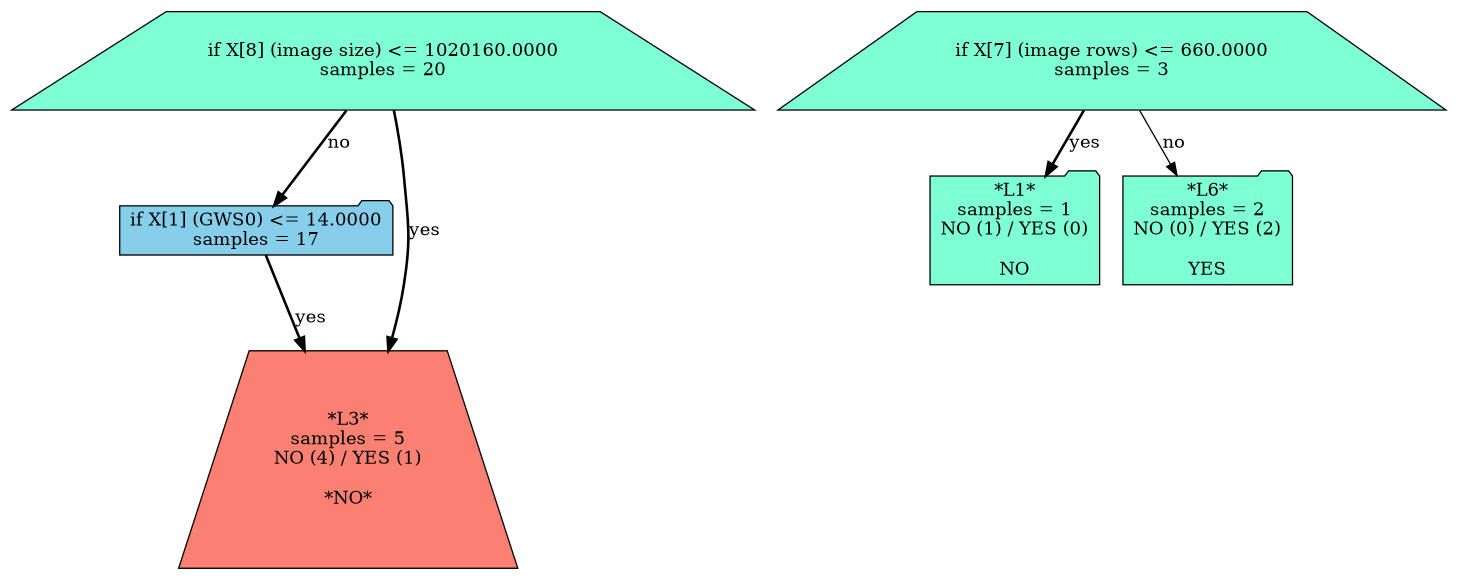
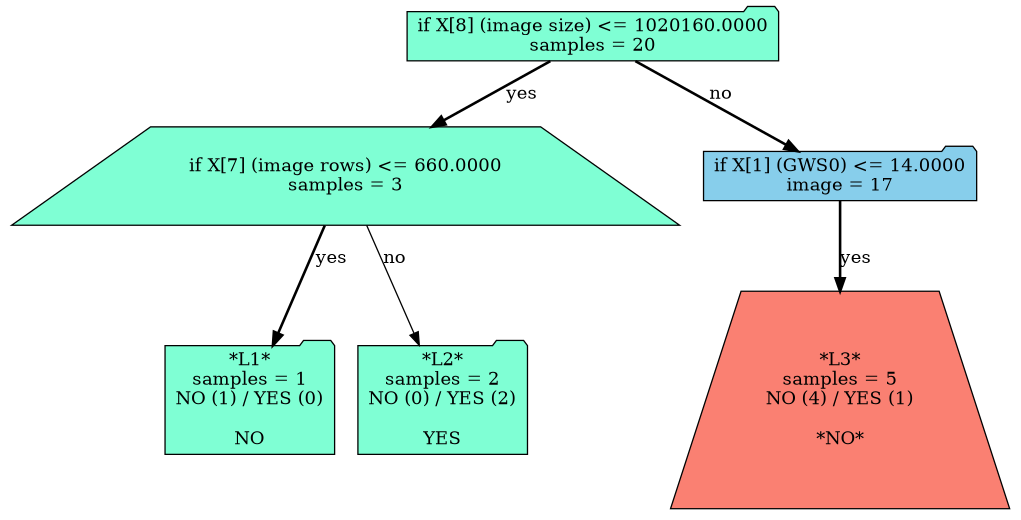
node "if X[8] (image size) <= 1020160.0000 samples = 20": shape trapezium -> folder
edge "if X[8] (image size) <= 1020160.0000 samples = 20" -> "*L3* samples = 5 NO (4) / YES (1) *NO*": now "if X[8] (image size) <= 1020160.0000 samples = 20" -> "if X[7] (image rows) <= 660.0000 samples = 3"
node "if X[1] (GWS0) <= 14.0000 samples = 17": label "if X[1] (GWS0) <= 14.0000 samples = 17" -> "if X[1] (GWS0) <= 14.0000 image = 17"
node "*L6* samples = 2 NO (0) / YES (2) YES": label "*L6* samples = 2 NO (0) / YES (2) YES" -> "*L2* samples = 2 NO (0) / YES (2) YES"
